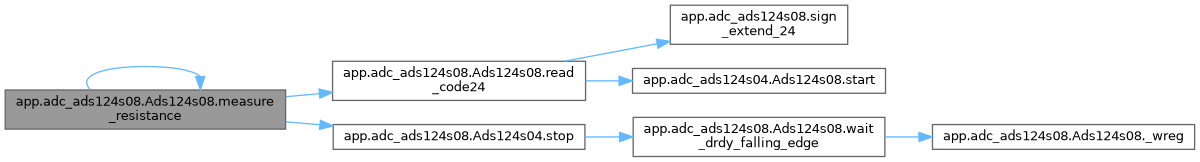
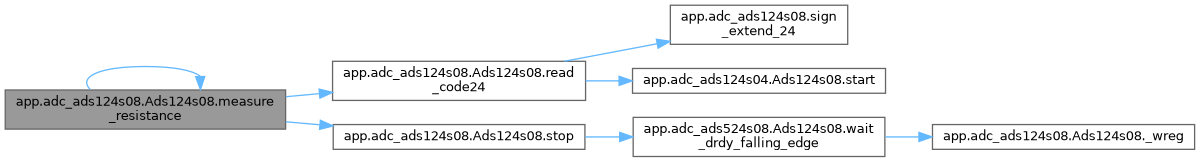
node "app.adc_ads124s08.Ads124s04.stop": label "app.adc_ads124s08.Ads124s04.stop" -> "app.adc_ads124s08.Ads124s08.stop"
node "app.adc_ads124s08.Ads124s08.wait _drdy_falling_edge": label "app.adc_ads124s08.Ads124s08.wait _drdy_falling_edge" -> "app.adc_ads524s08.Ads124s08.wait _drdy_falling_edge"
